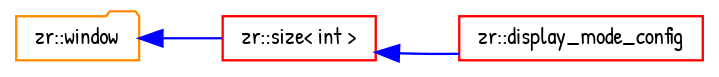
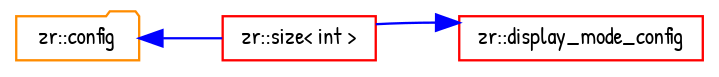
node "zr::window": label "zr::window" -> "zr::config"
edge "zr::display_mode_config" -> "zr::size< int >": reversed
